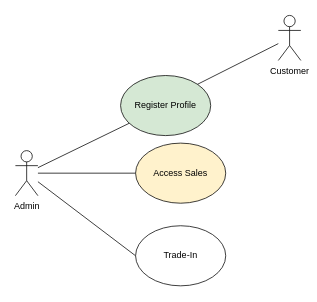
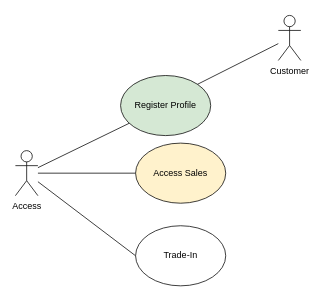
node "Admin": label "Admin" -> "Access"
